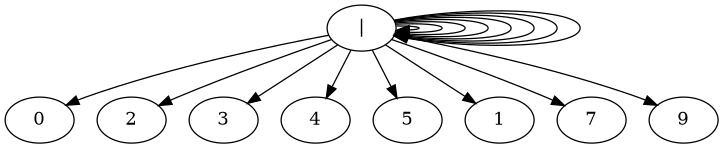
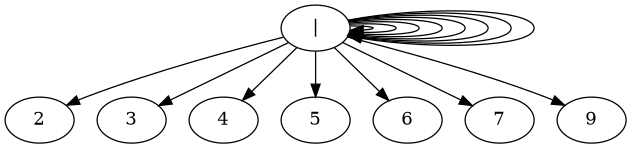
node "0": removed
node "1": label "1" -> "6"
